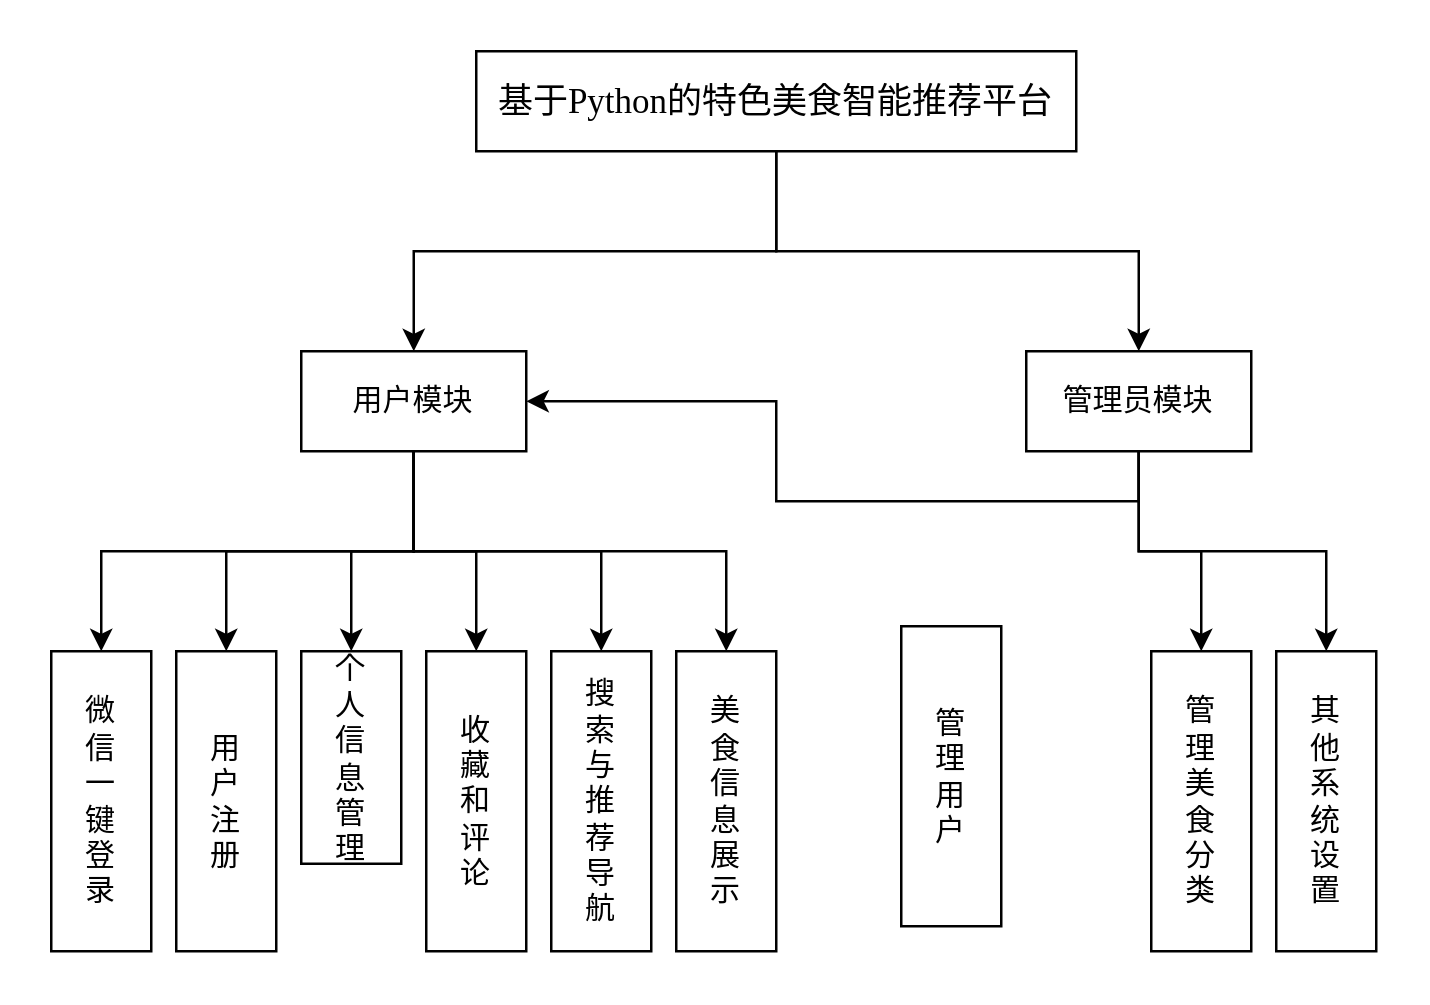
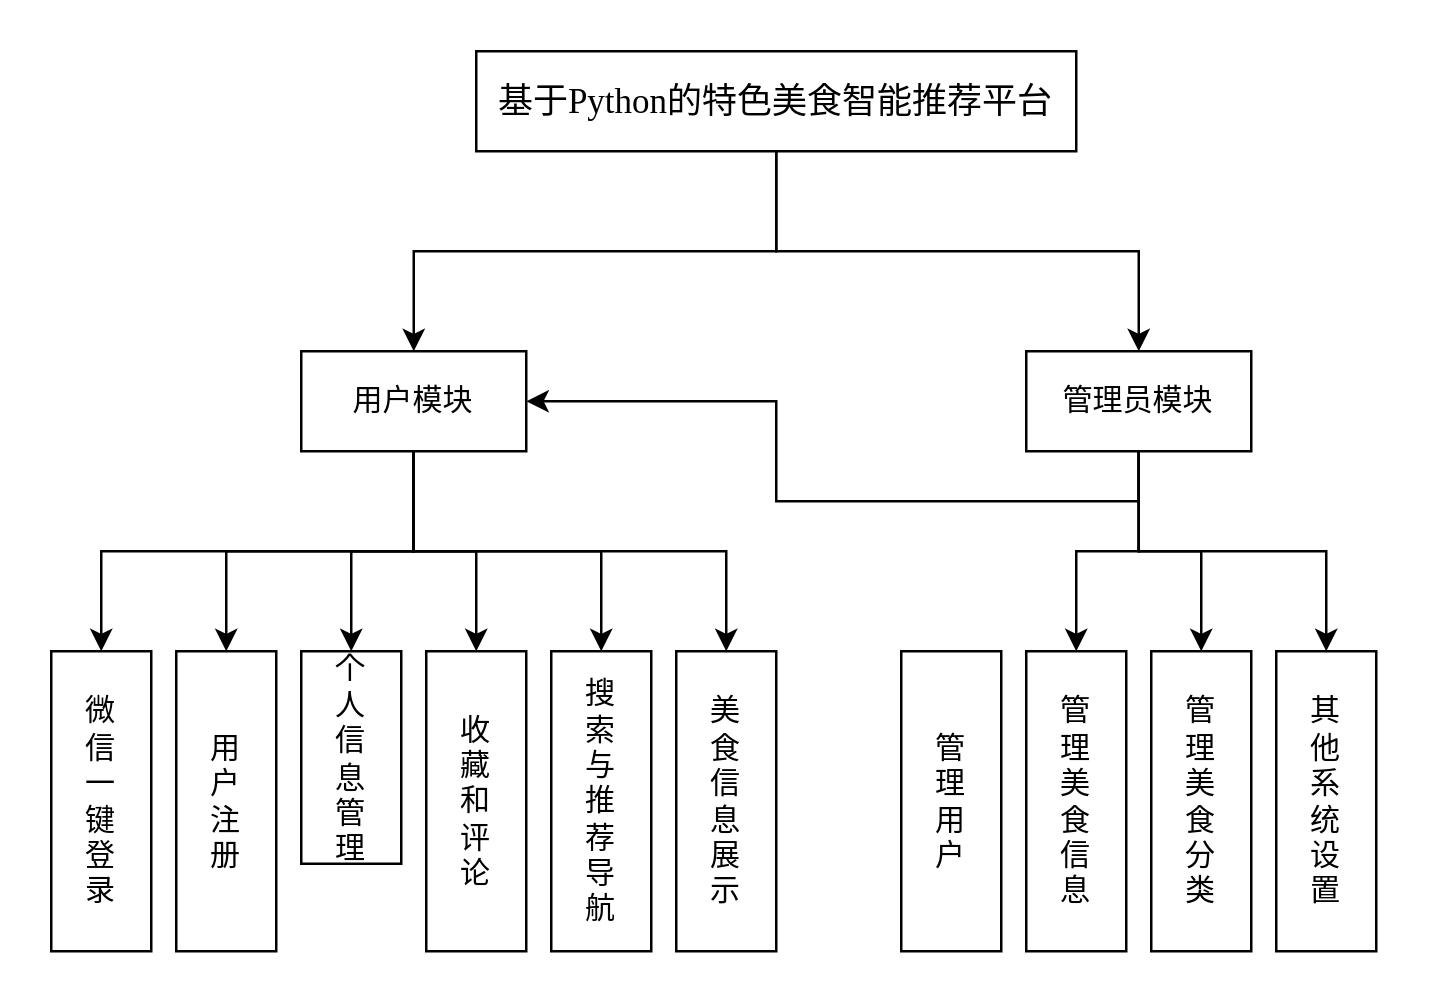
edge "管理员模块" -> "管 理 美 食 信 息": added
node "管 理 用 户": moved (951, 776) -> (951, 801)
node "管 理 美 食 信 息": added
